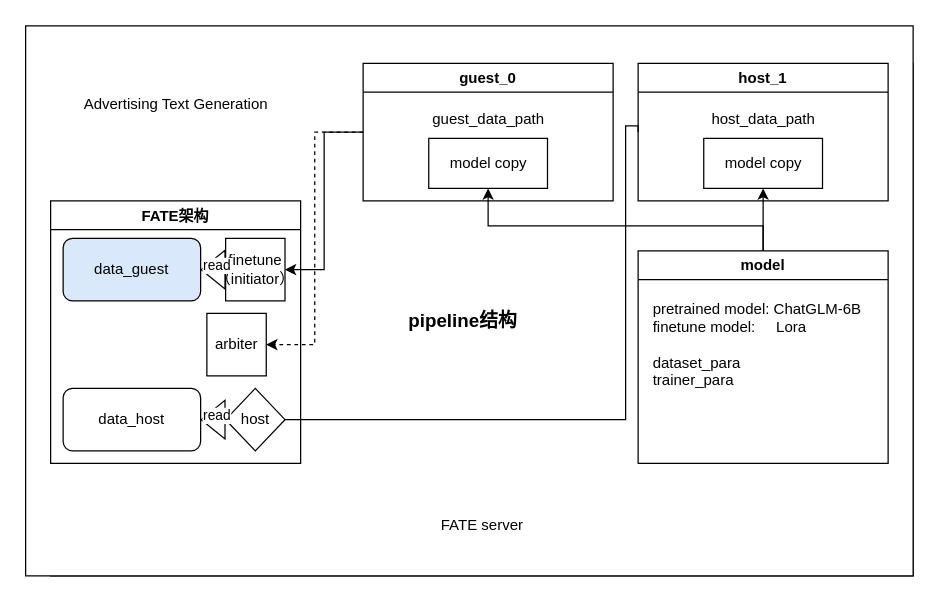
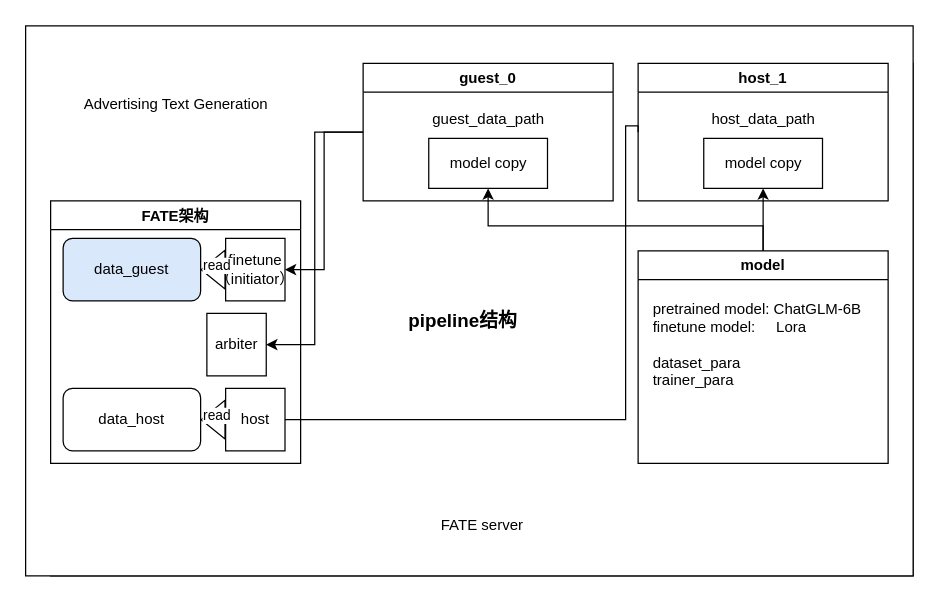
edge "guest_0" -> "arbiter": style dashed -> solid
node "host": shape diamond -> rectangle
